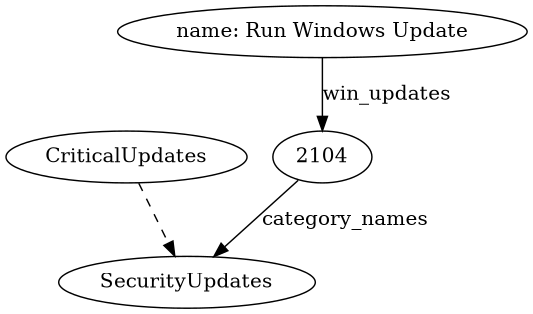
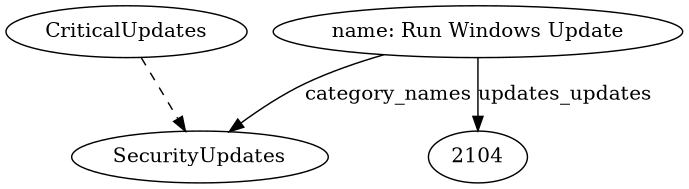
edge "name: Run Windows Update" -> "2104": label "win_updates" -> "updates_updates"
edge "2104" -> "SecurityUpdates": now "name: Run Windows Update" -> "SecurityUpdates"
